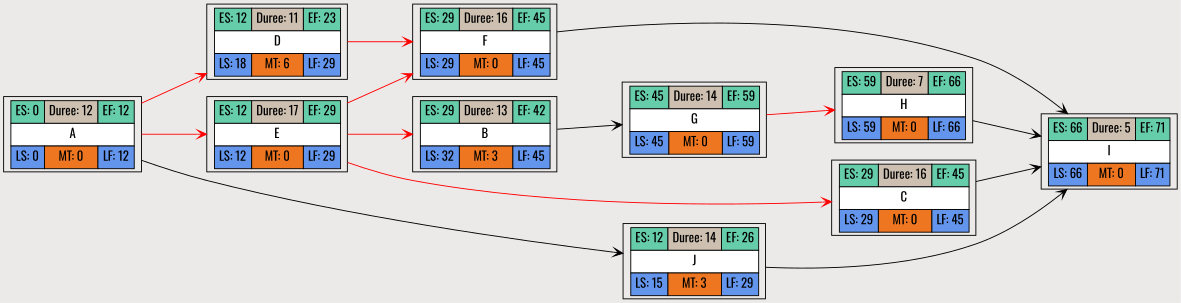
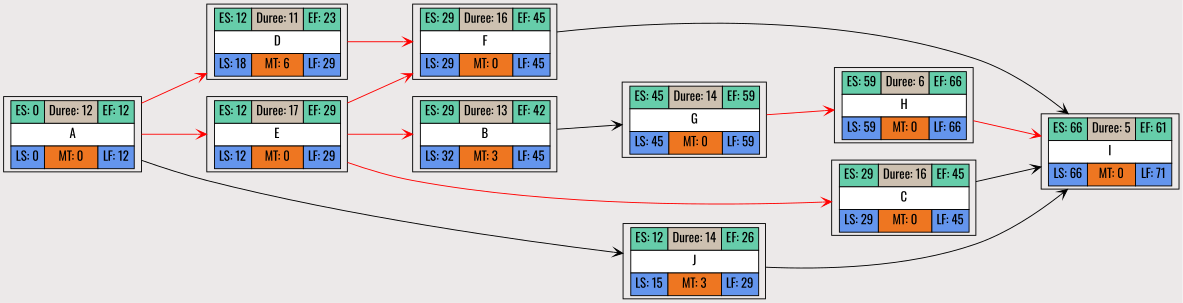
node "ES: 59": text "Duree: 7" -> "Duree: 6"
edge "ES: 59" -> "ES: 66": color black -> red
node "ES: 66": text "EF: 71" -> "EF: 61"
